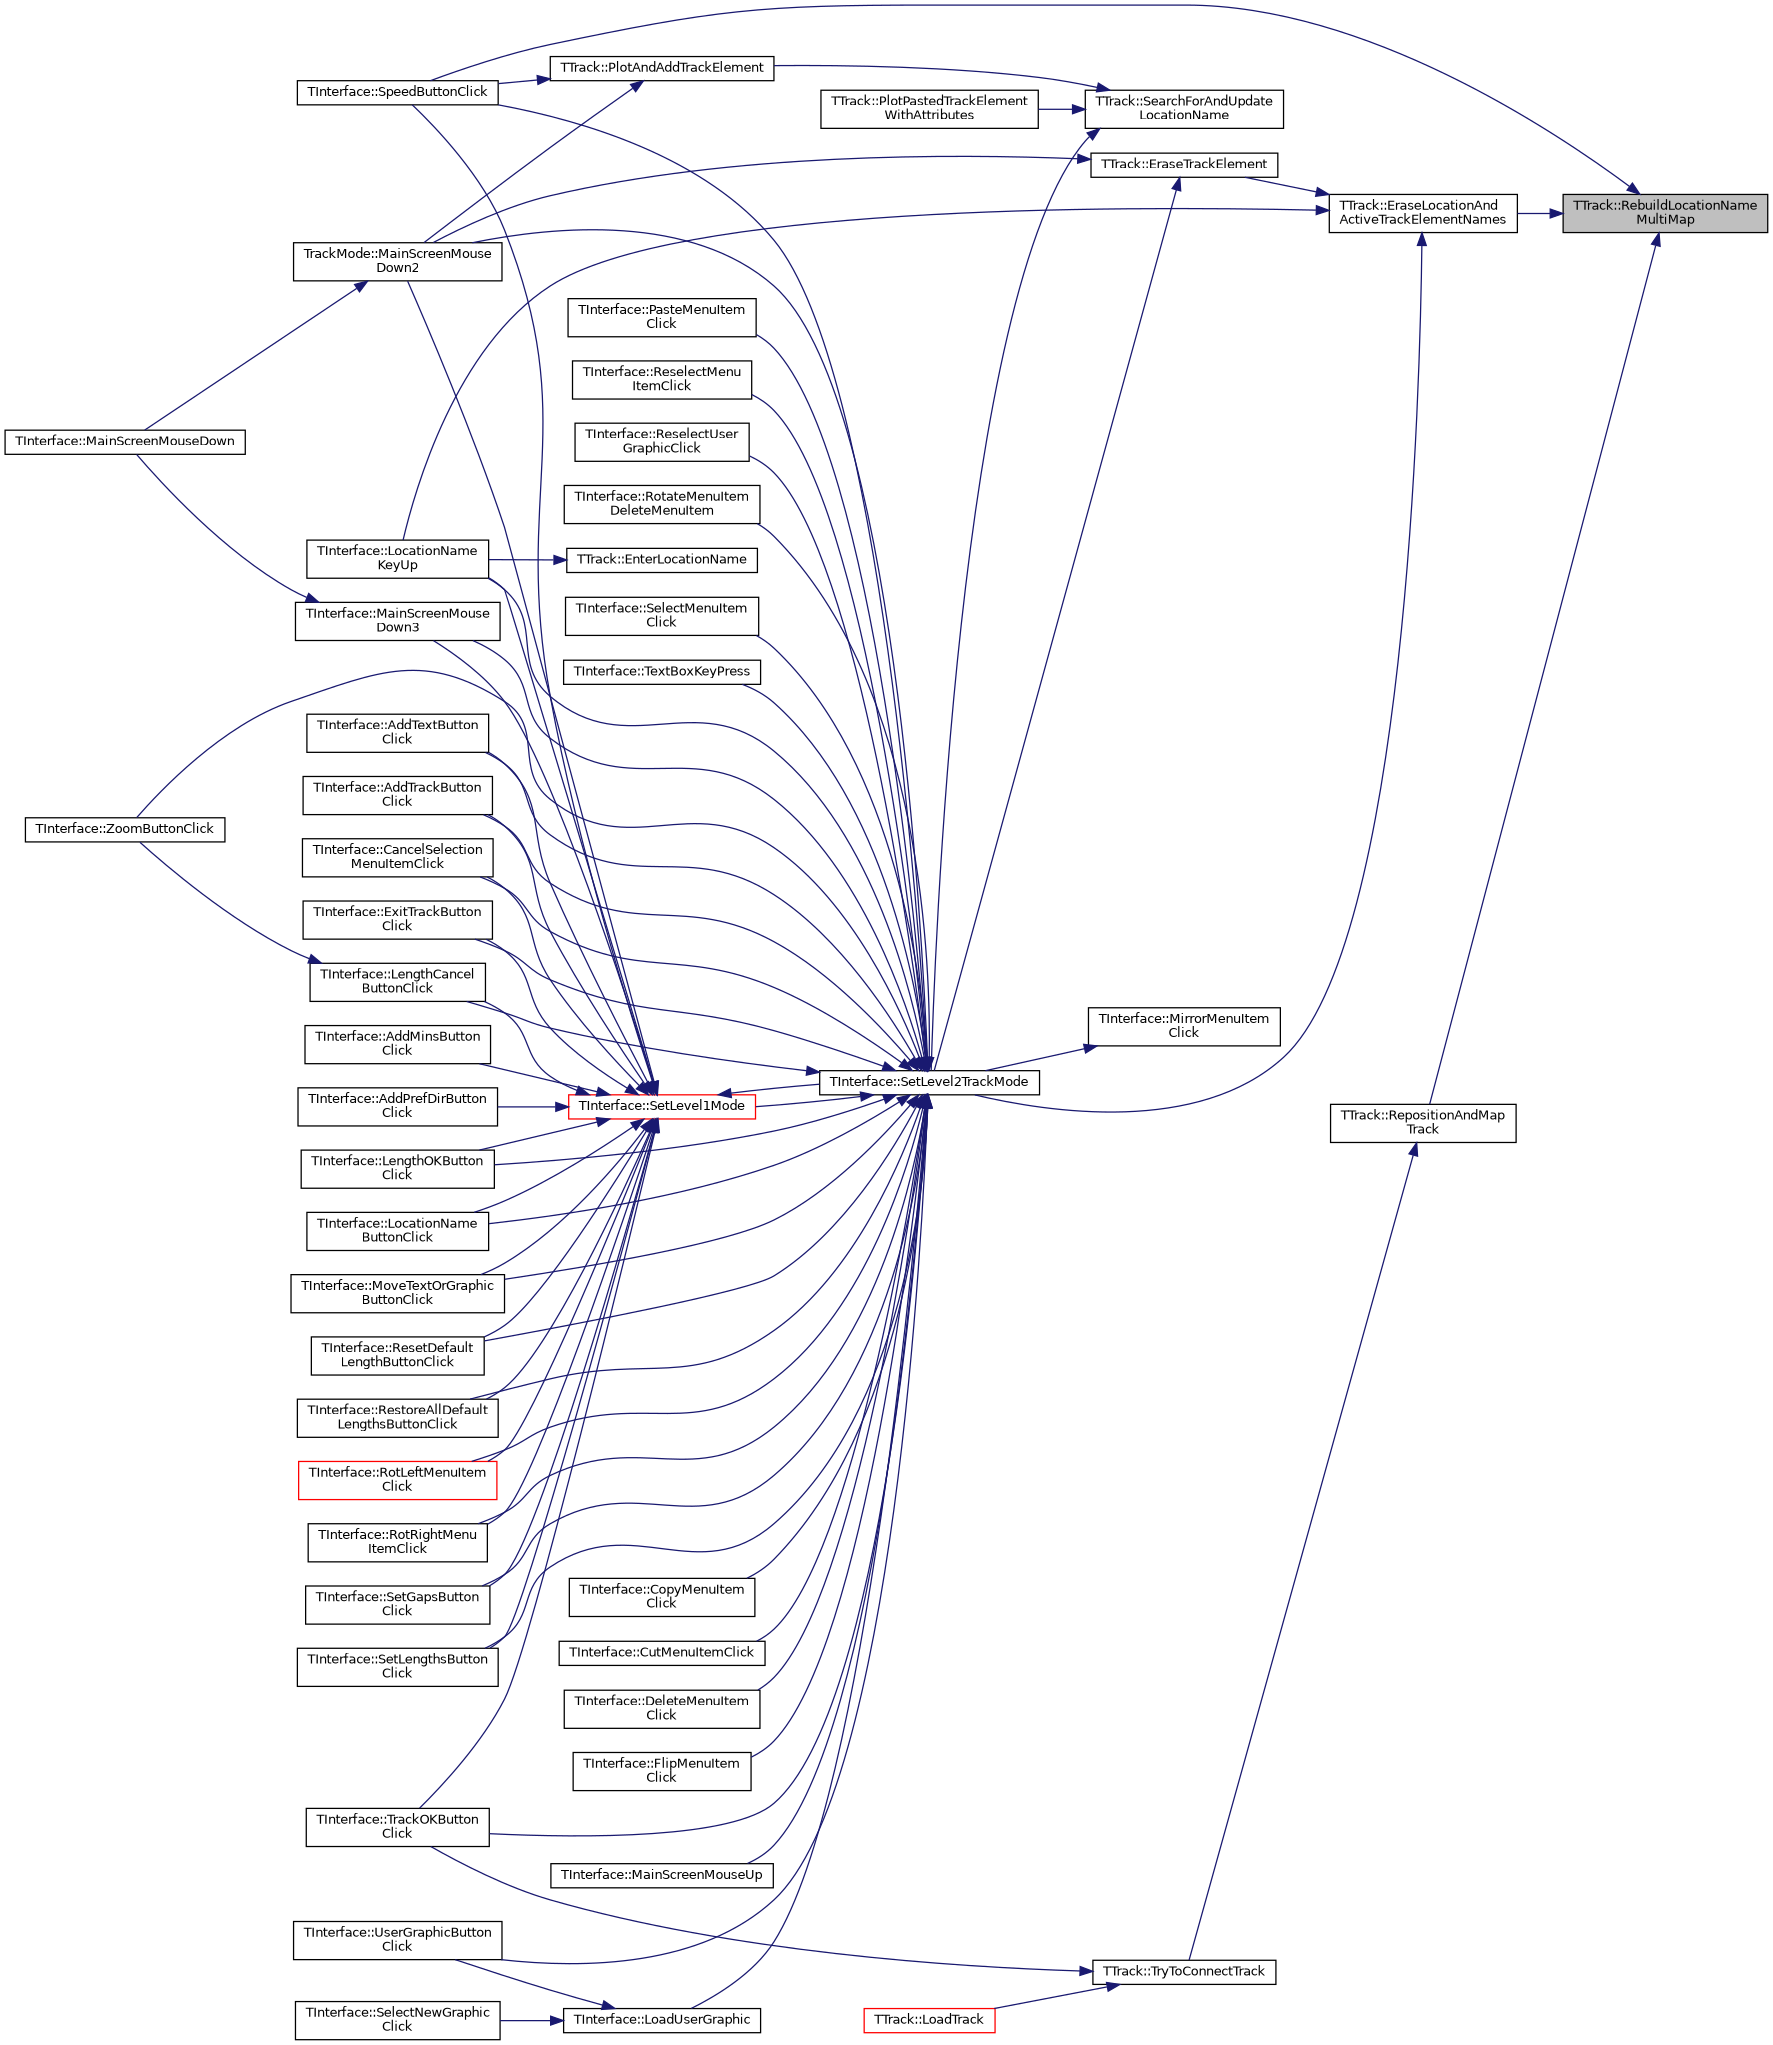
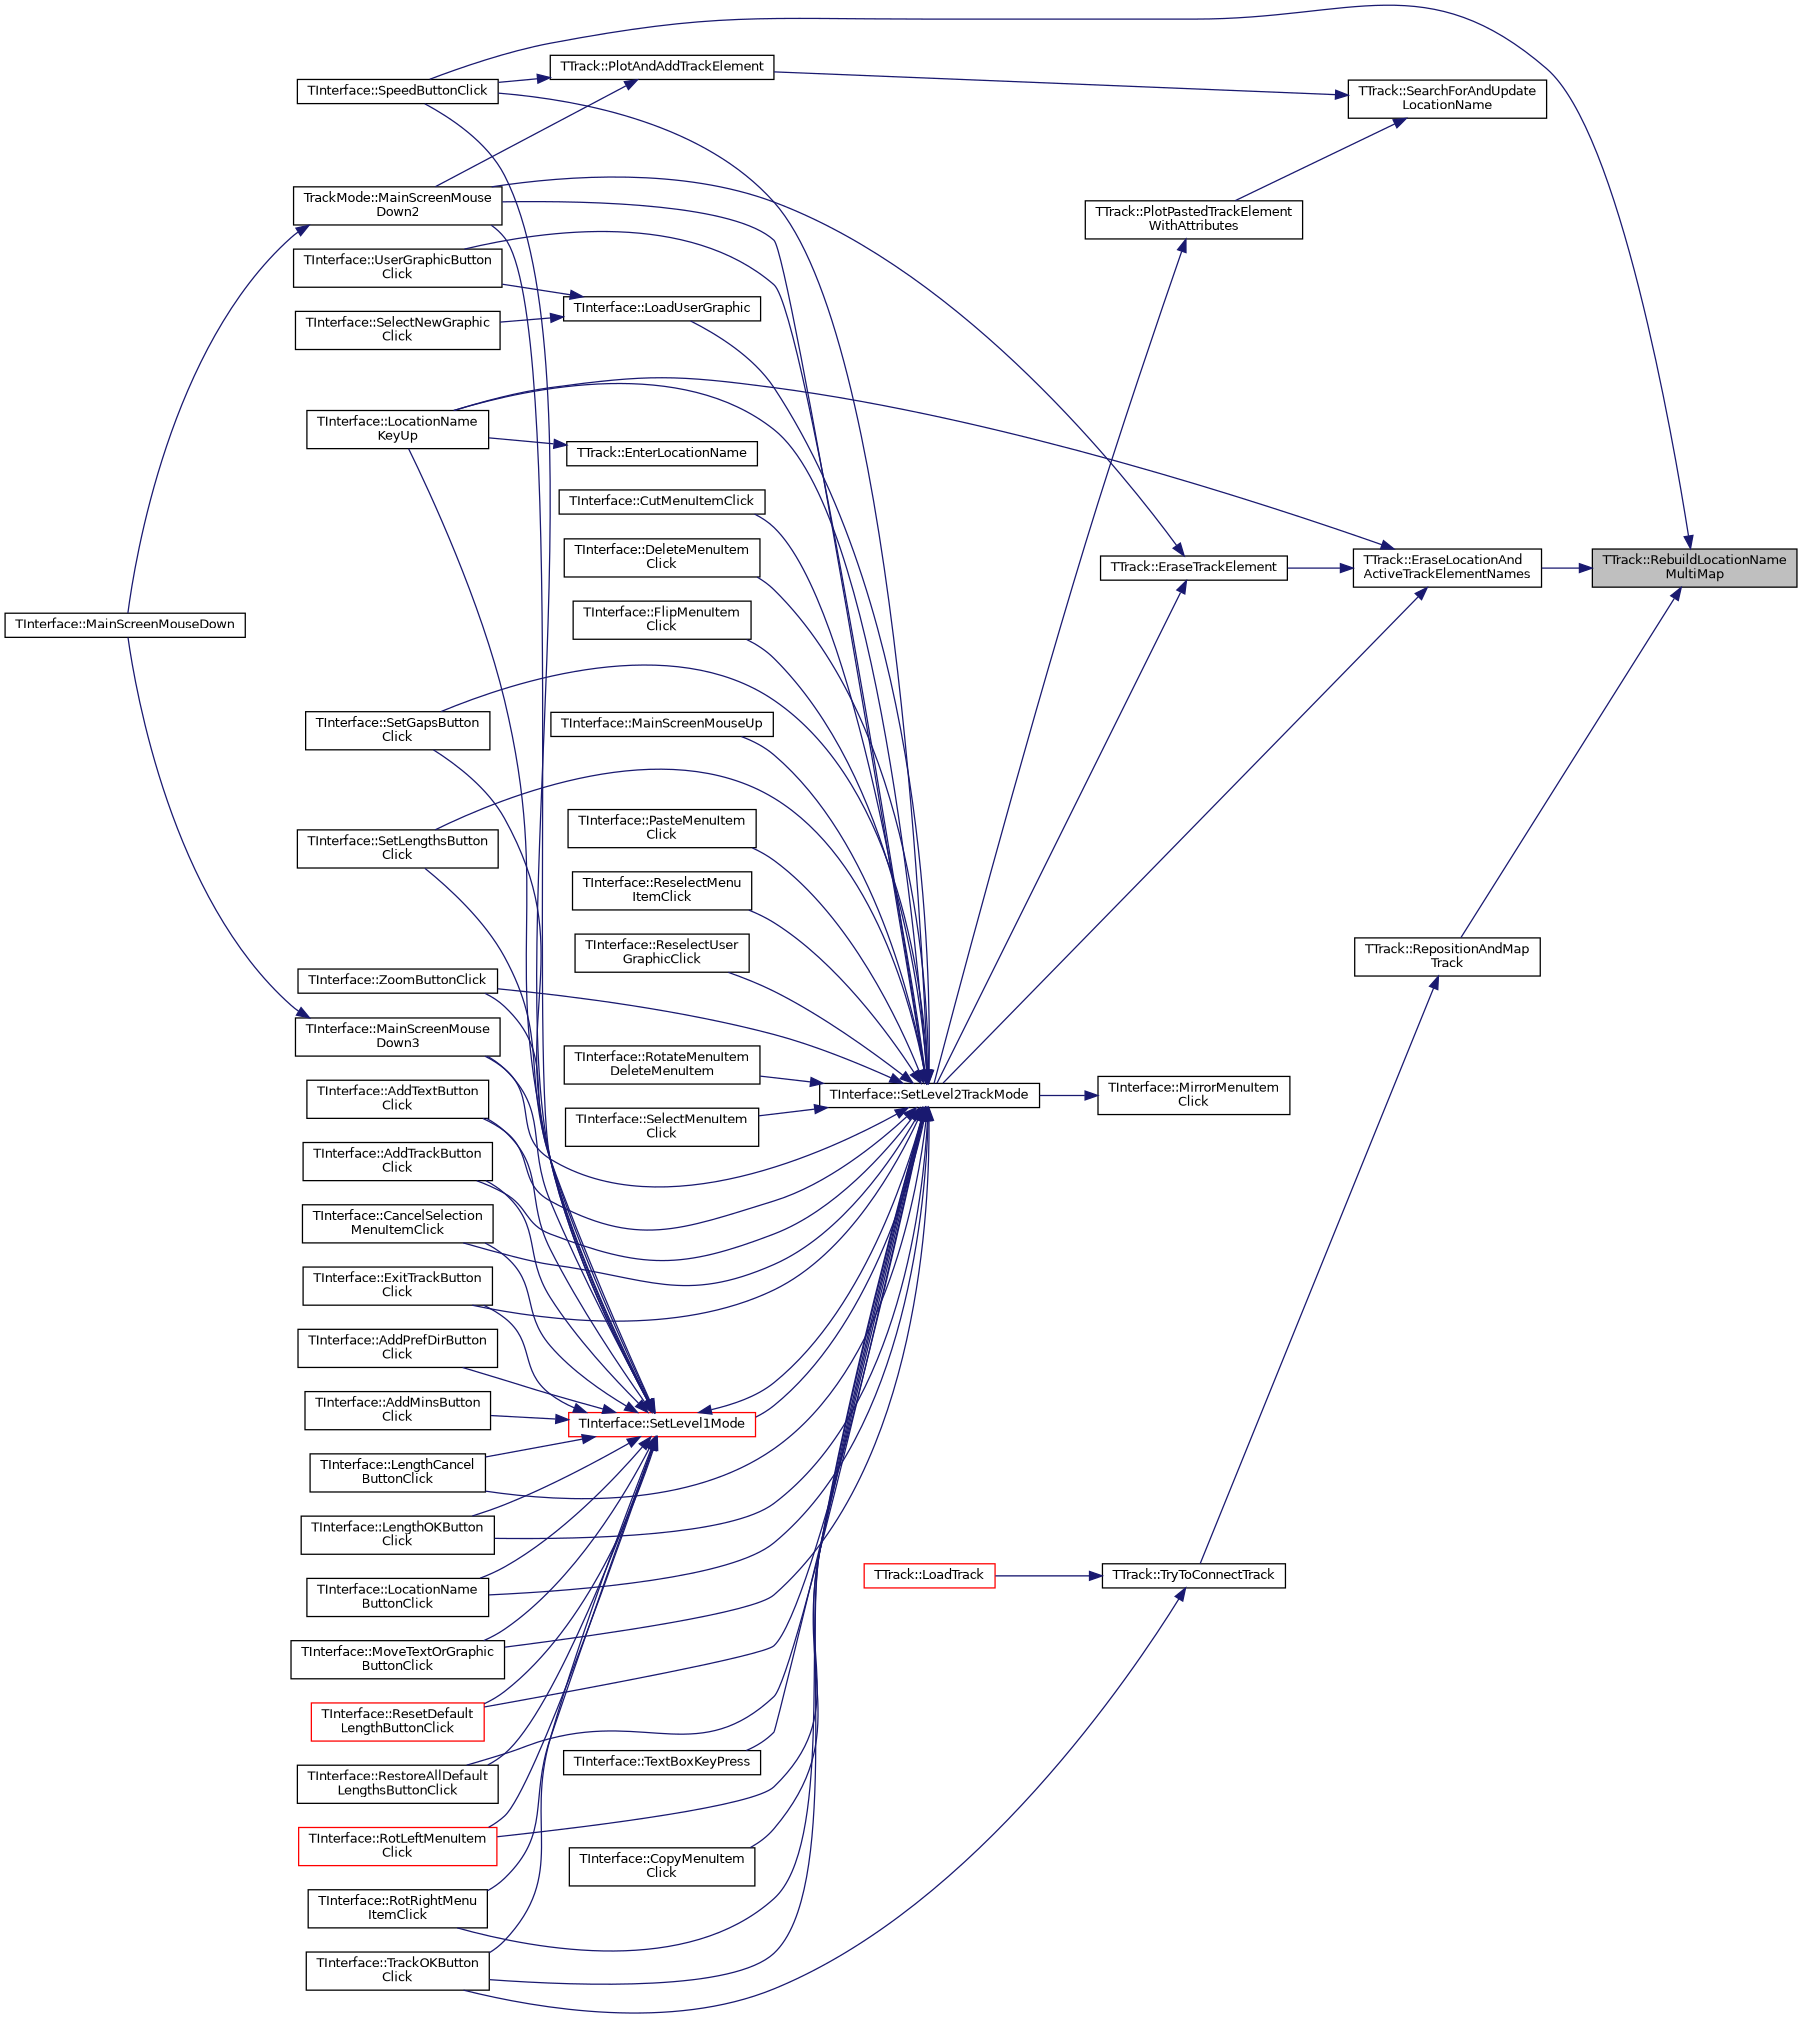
edge "TInterface::SetLevel2TrackMode" -> "TTrack::SearchForAndUpdate LocationName": now "TInterface::SetLevel2TrackMode" -> "TTrack::PlotPastedTrackElement WithAttributes"
edge "TInterface::ZoomButtonClick" -> "TInterface::LengthCancel ButtonClick": now "TInterface::ZoomButtonClick" -> "TInterface::SetLevel1Mode"
node "TInterface::ResetDefault LengthButtonClick": color black -> red
